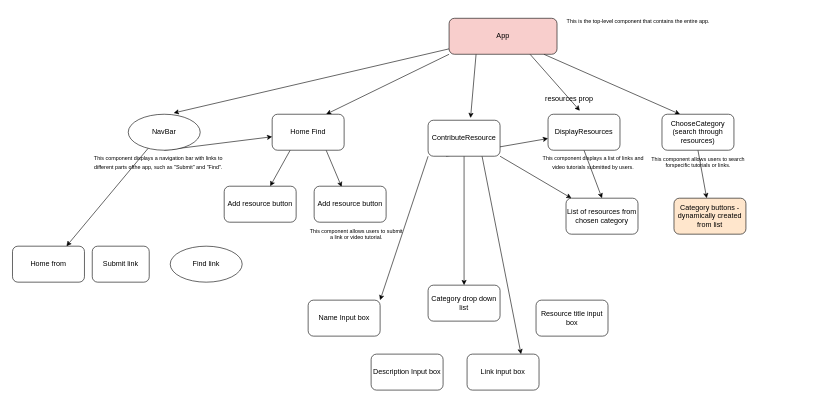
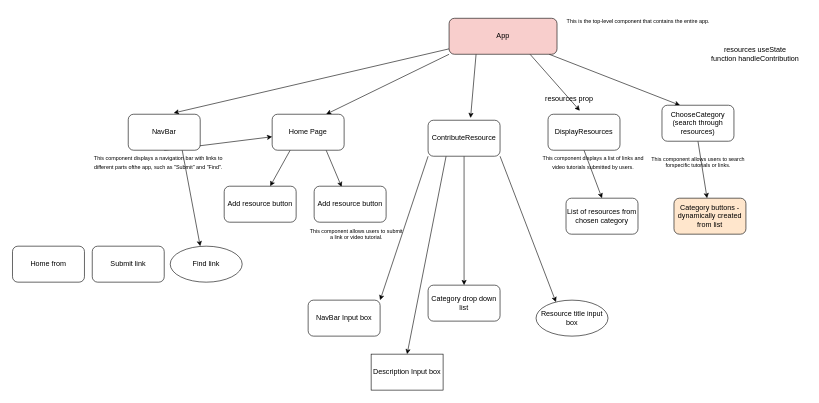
node "resources useState function handleContribution": added
node "NavBar": shape ellipse -> rounded rectangle
node "Home Find": label "Home Find" -> "Home Page"
node "ChooseCategory (search through resources)": moved (698, 132) -> (698, 123)
edge "ContributeResource" -> "DisplayResources": now "ContributeResource" -> "Description Input box"
edge "ContributeResource" -> "List of resources from chosen category": now "ContributeResource" -> "Resource title input box"
edge "NavBar" -> "Find link": added
edge "NavBar" -> "Home from": removed
edge "ContributeResource" -> "Link input box": removed
node "Submit link": size 57x36 -> 72x36
node "Name Input box": label "Name Input box" -> "NavBar Input box"
node "Resource title input box": shape rounded rectangle -> ellipse
node "Description Input box": shape rounded rectangle -> rectangle
node "Link input box": removed
